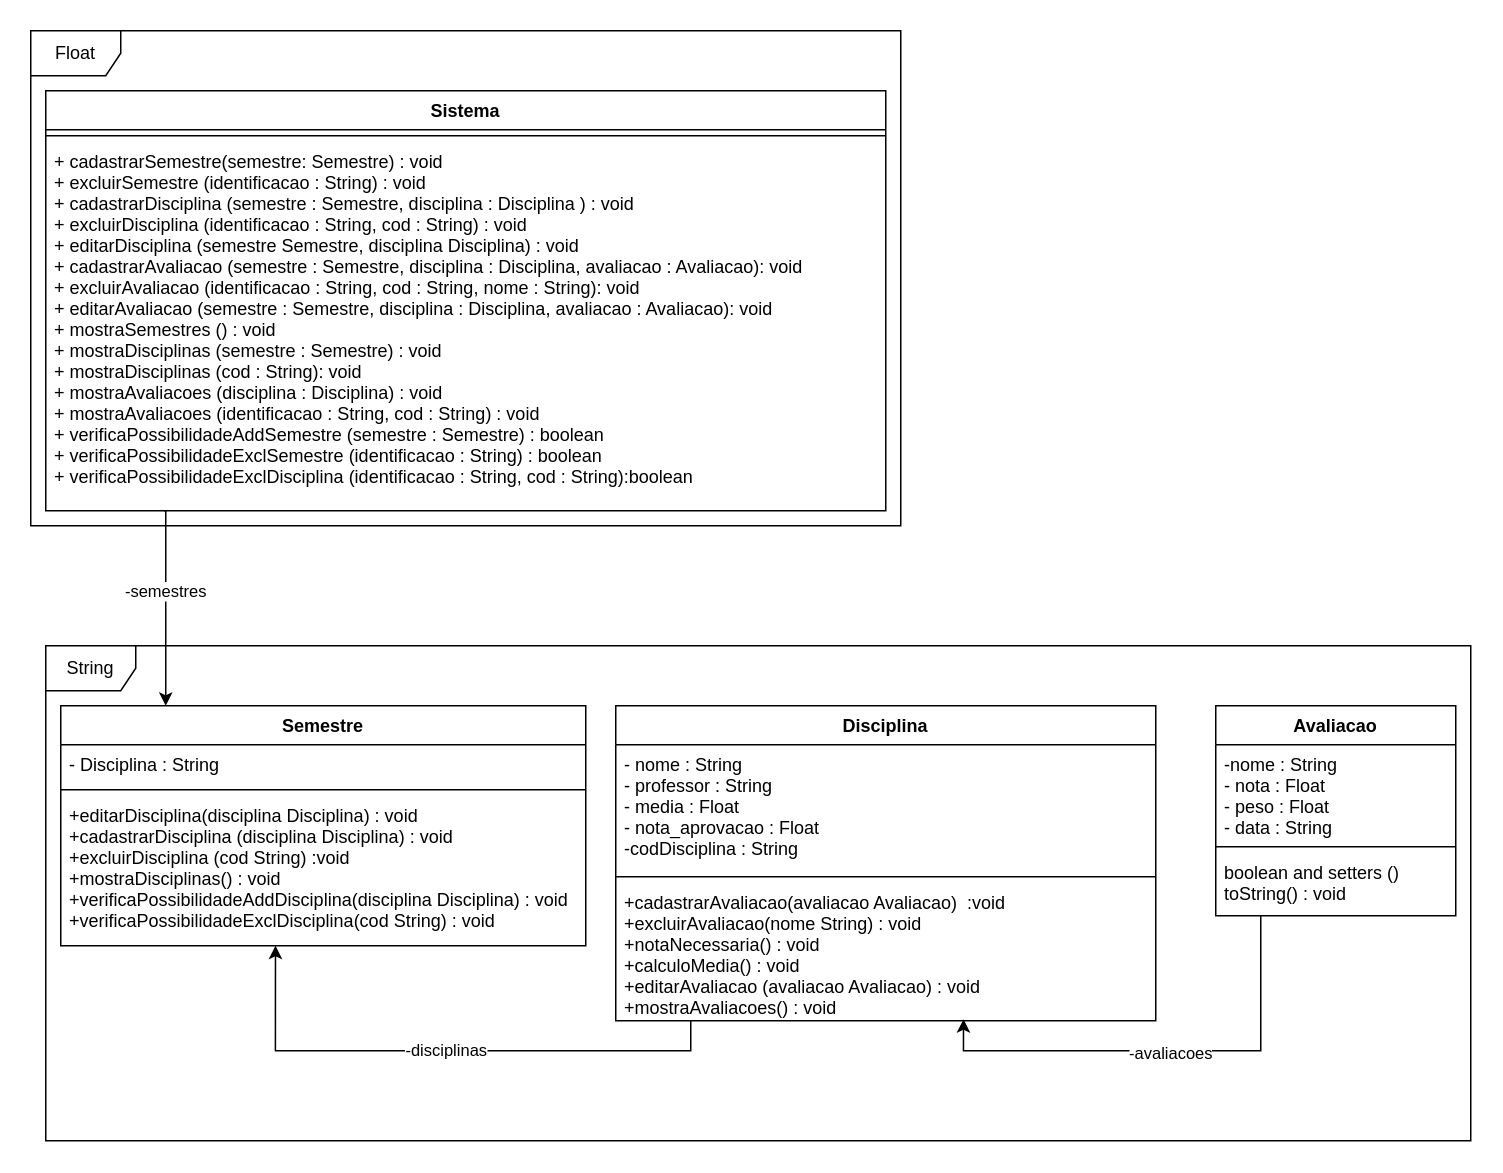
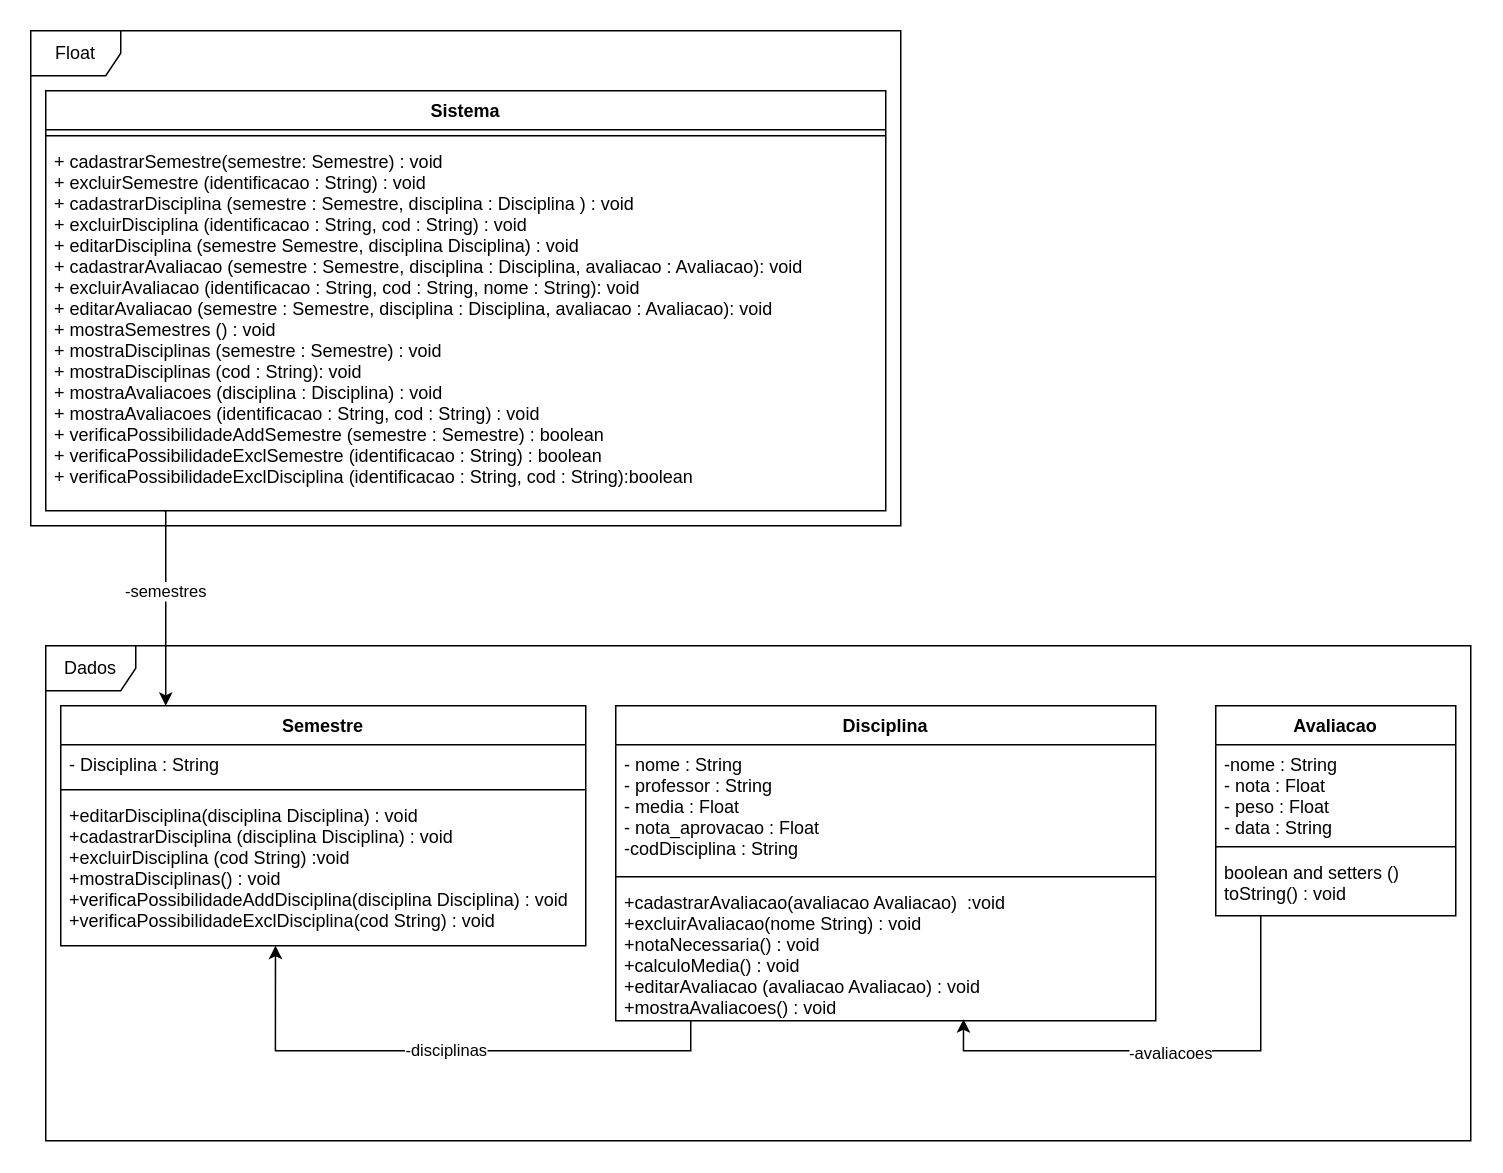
node "String": label "String" -> "Dados"
